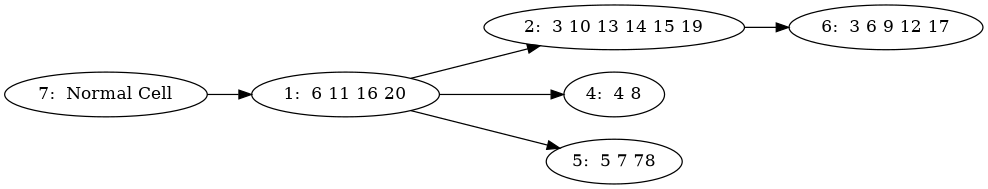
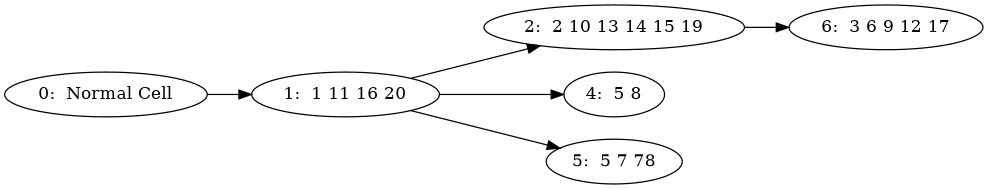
node "2:  3 10 13 14 15 19": label "2:  3 10 13 14 15 19" -> "2:  2 10 13 14 15 19"
node "7:  Normal Cell": label "7:  Normal Cell" -> "0:  Normal Cell"
node "1:  6 11 16 20": label "1:  6 11 16 20" -> "1:  1 11 16 20"
node "4:  4 8": label "4:  4 8" -> "4:  5 8"
